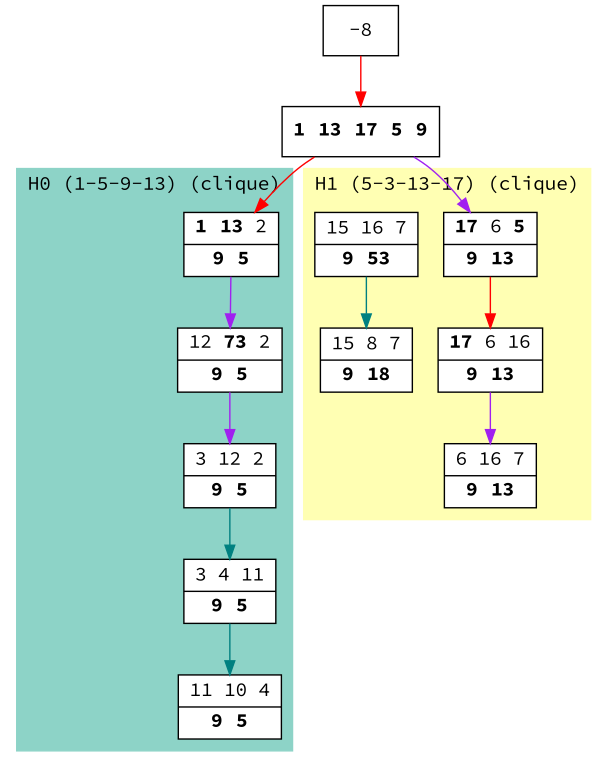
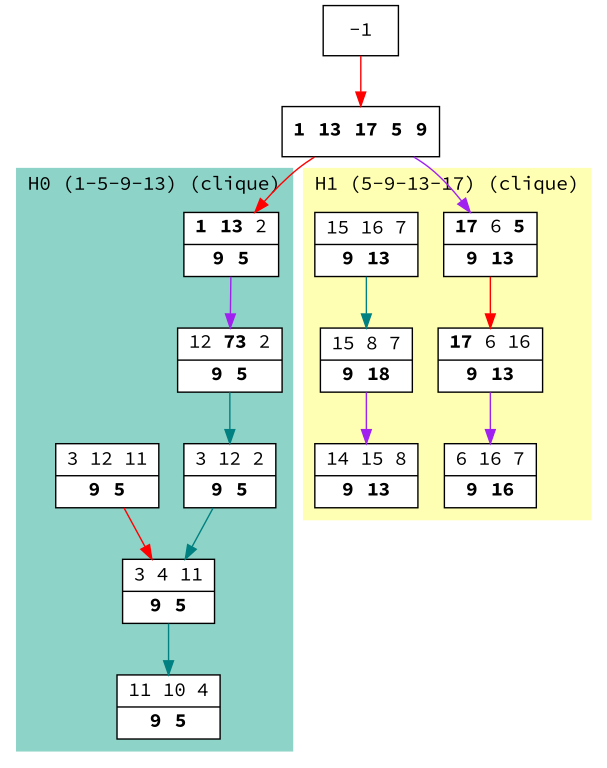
node "-8": label "-8" -> "-1"
cluster "H1 (5-3-13-17) (clique)": label "H1 (5-3-13-17) (clique)" -> "H1 (5-9-13-17) (clique)"
node "15 16 7": text "53" -> "13"
edge "12" -> "3 12 2": color purple -> teal
node "3 12 11": added
node "14 15 8": added
node "6 16 7": text "13" -> "16"
